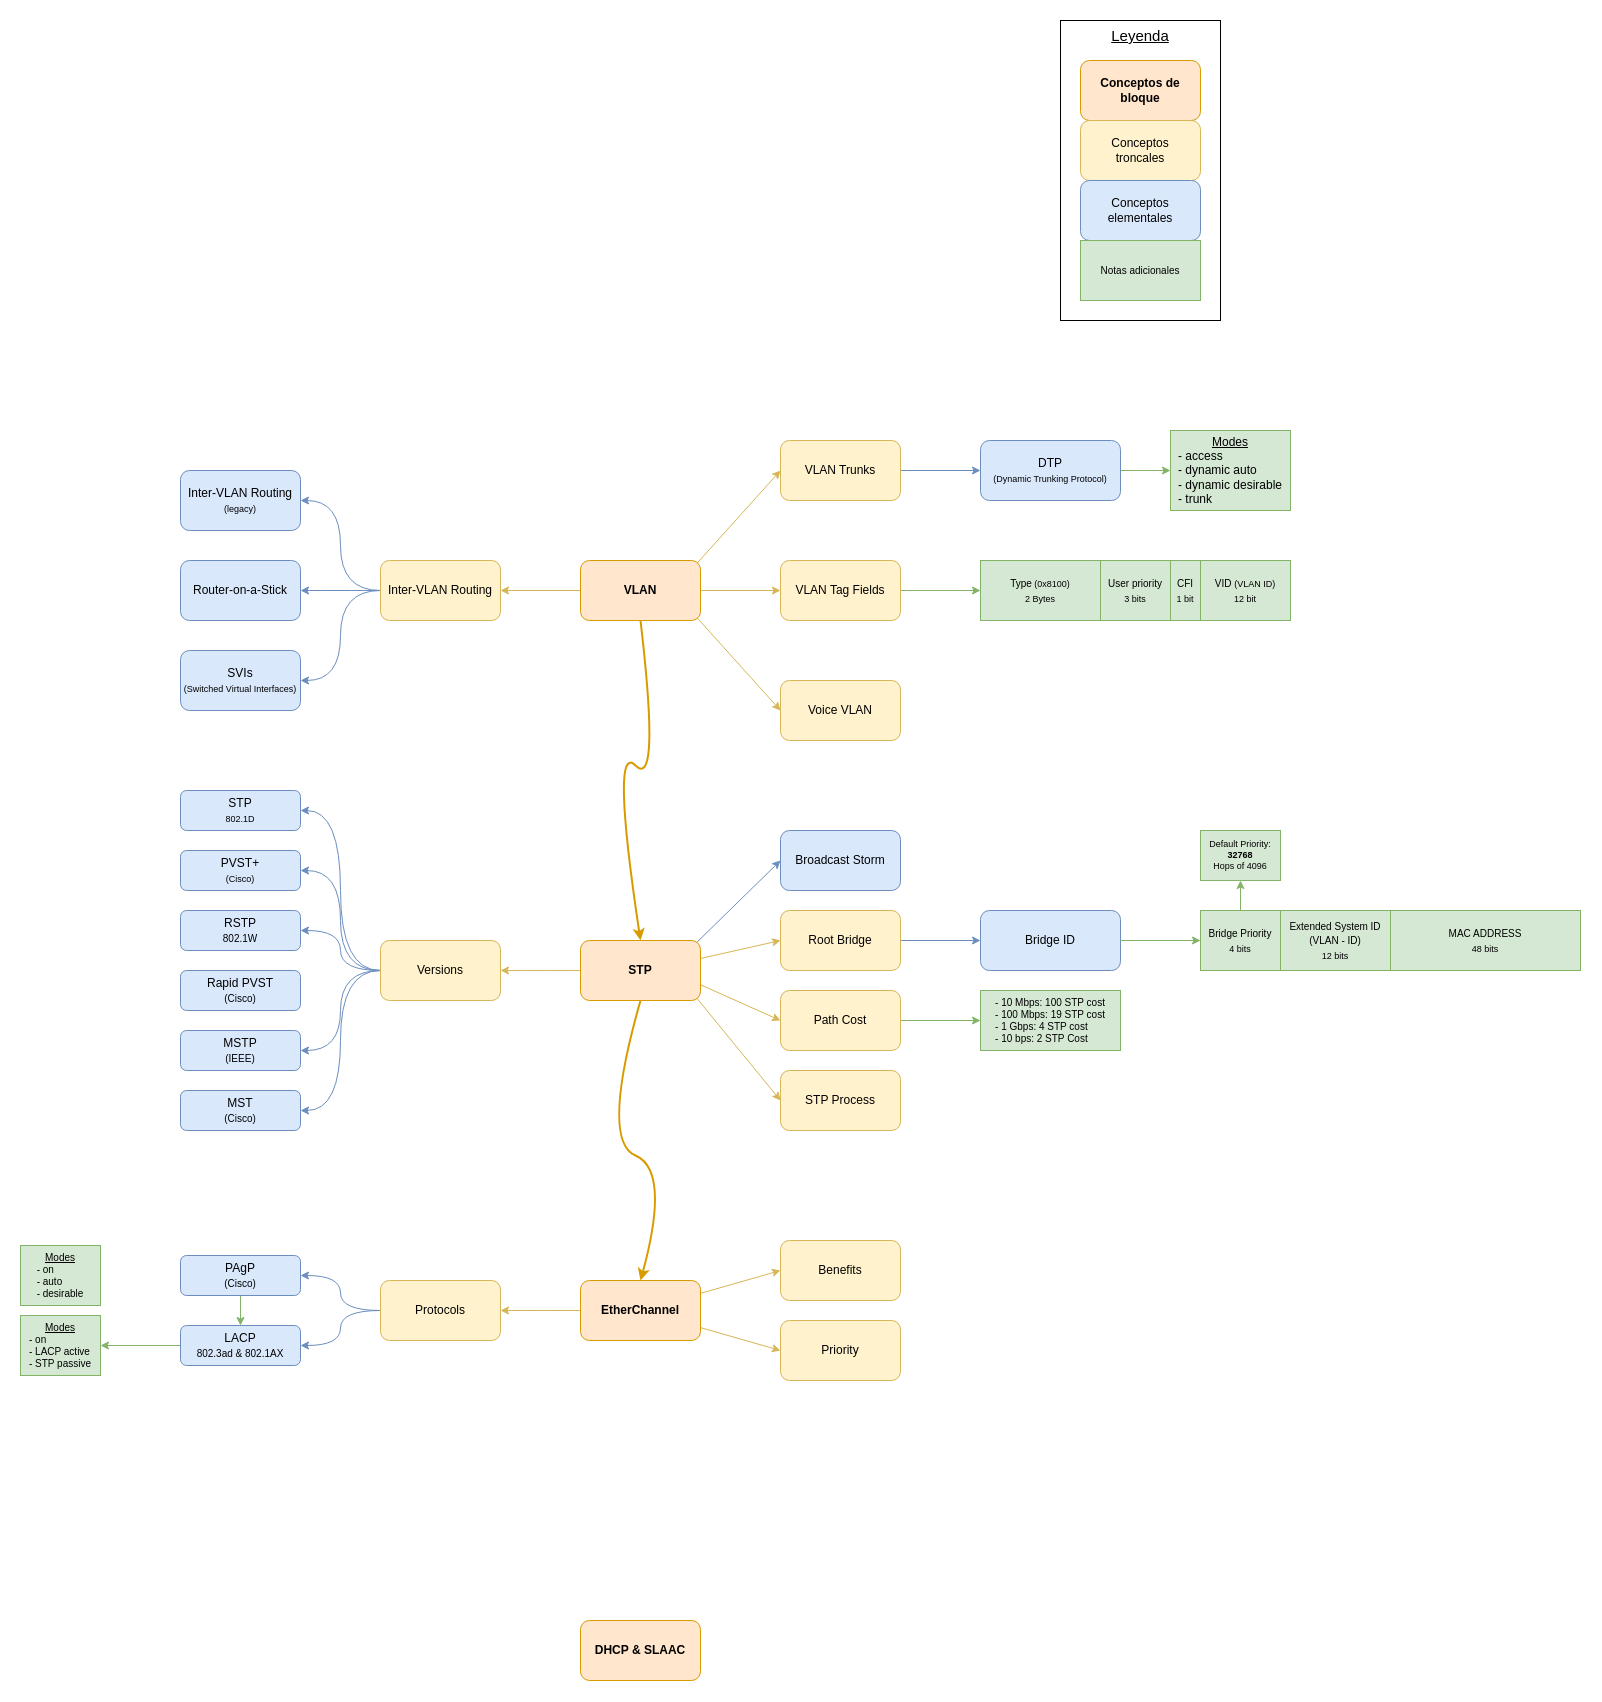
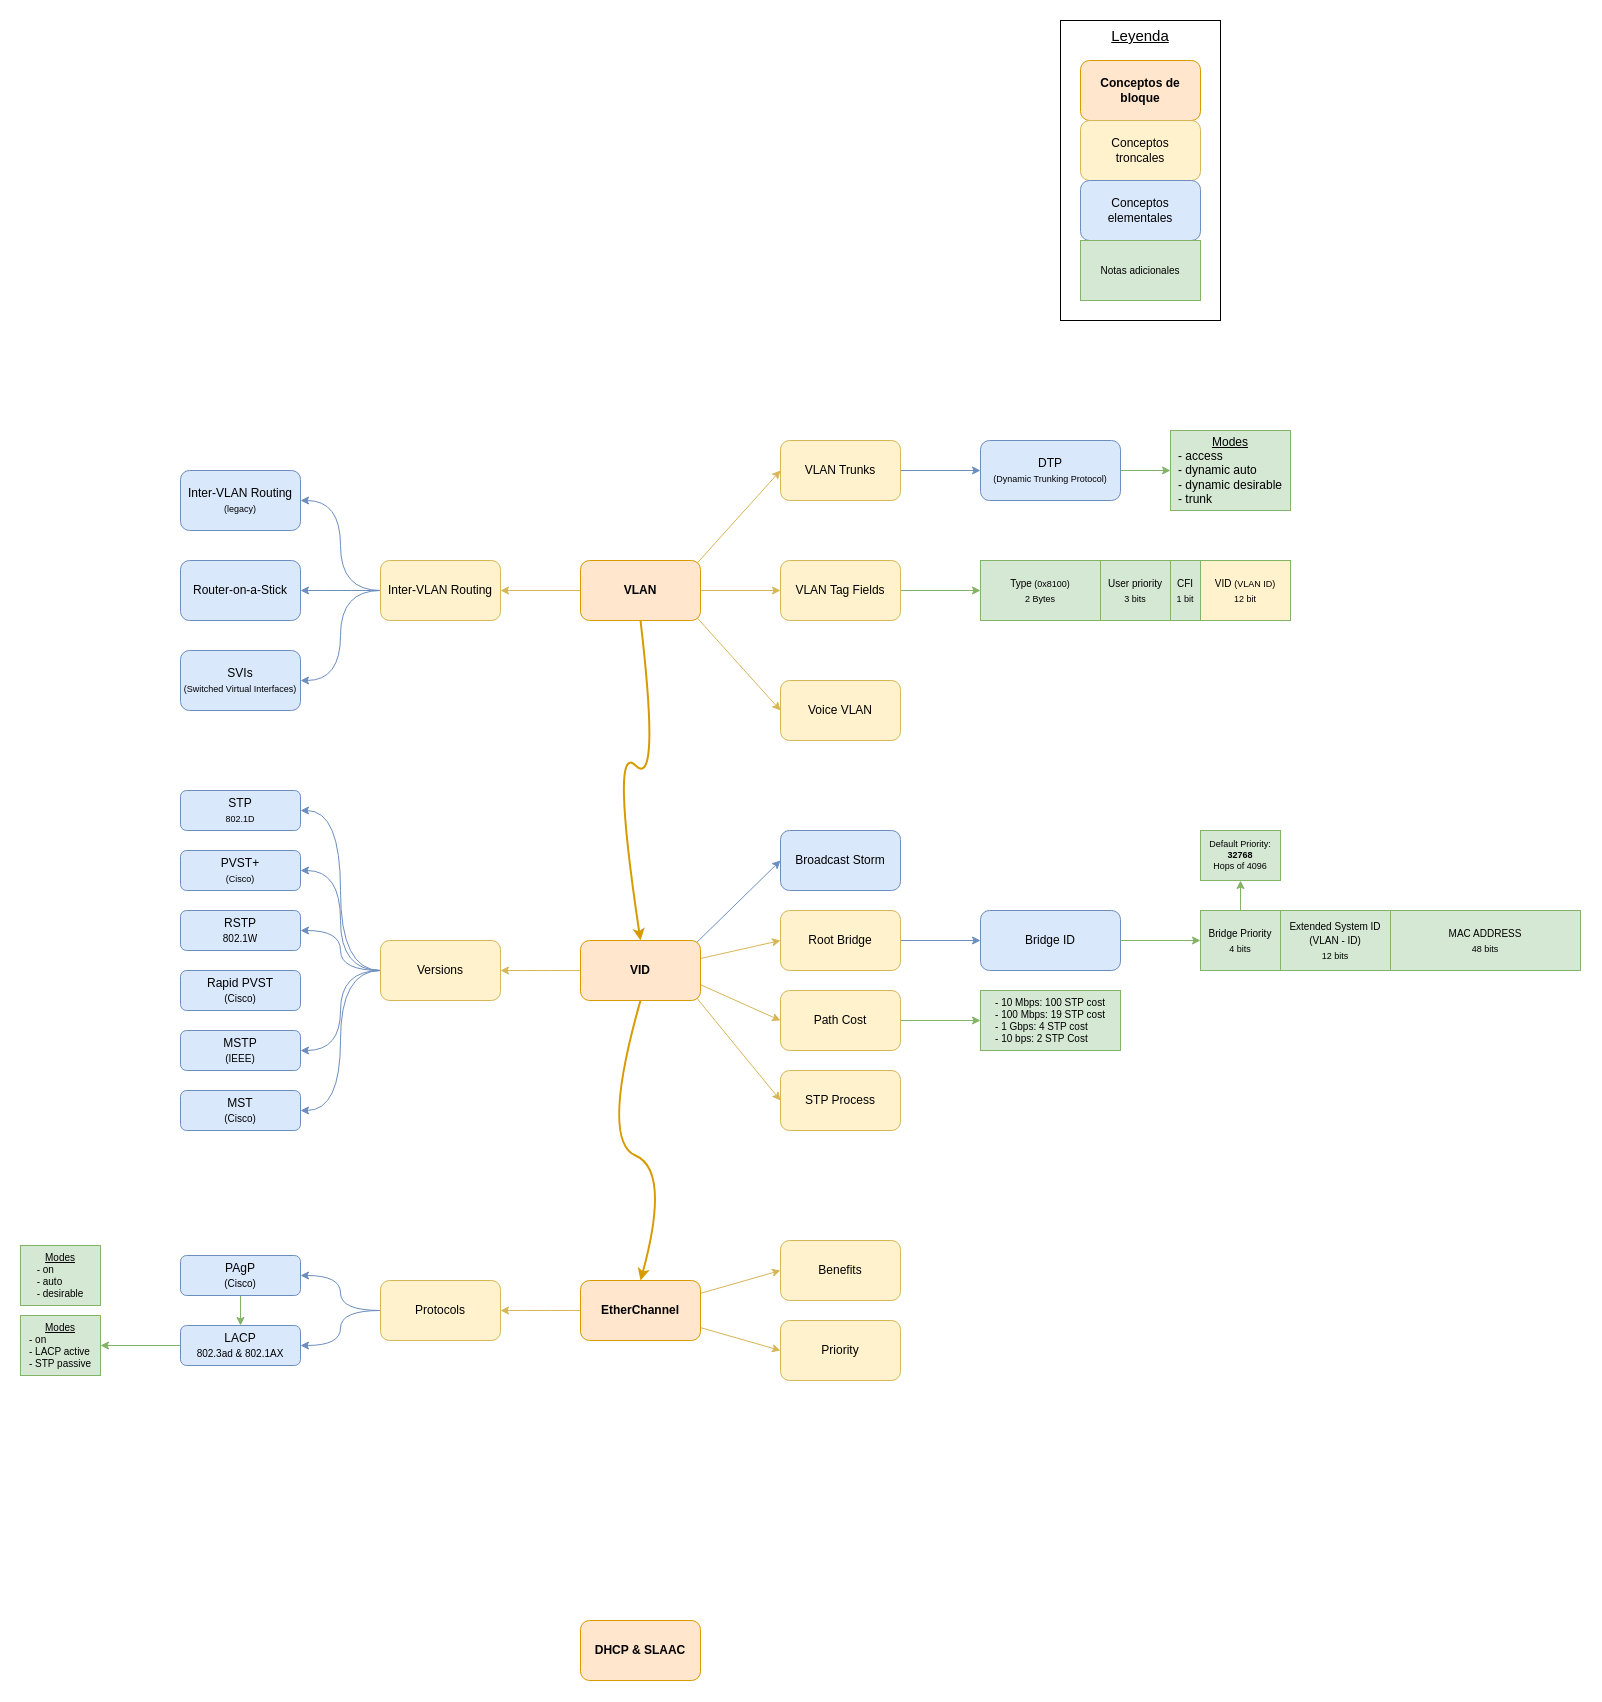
node "VID (VLAN ID) 12 bit": fillcolor #d5e8d4 -> #fff2cc
node "STP": label "STP" -> "VID"
